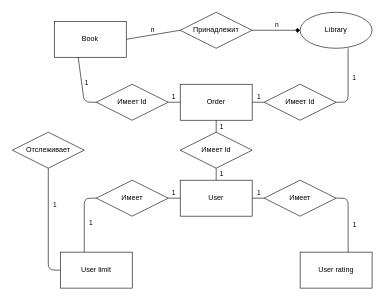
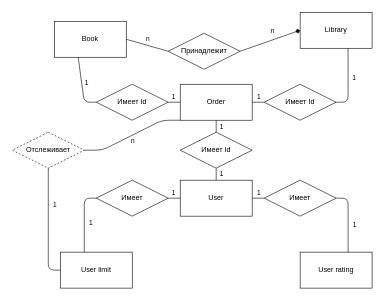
node "Принадлежит": moved (216, 30) -> (204, 51)
node "Library": shape ellipse -> rectangle
edge "Order" -- "Отслеживает": added, label "n"
node "Отслеживает": style solid -> dashed
